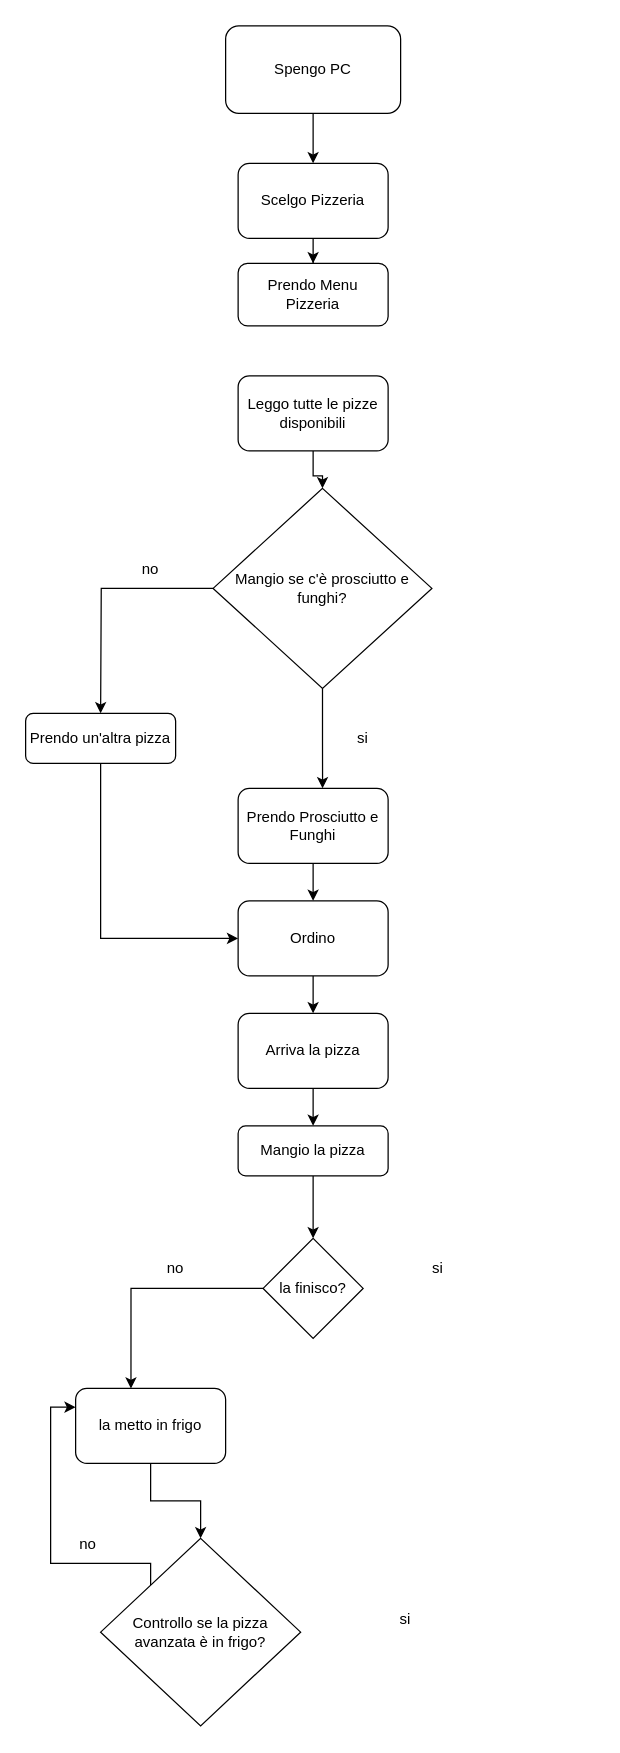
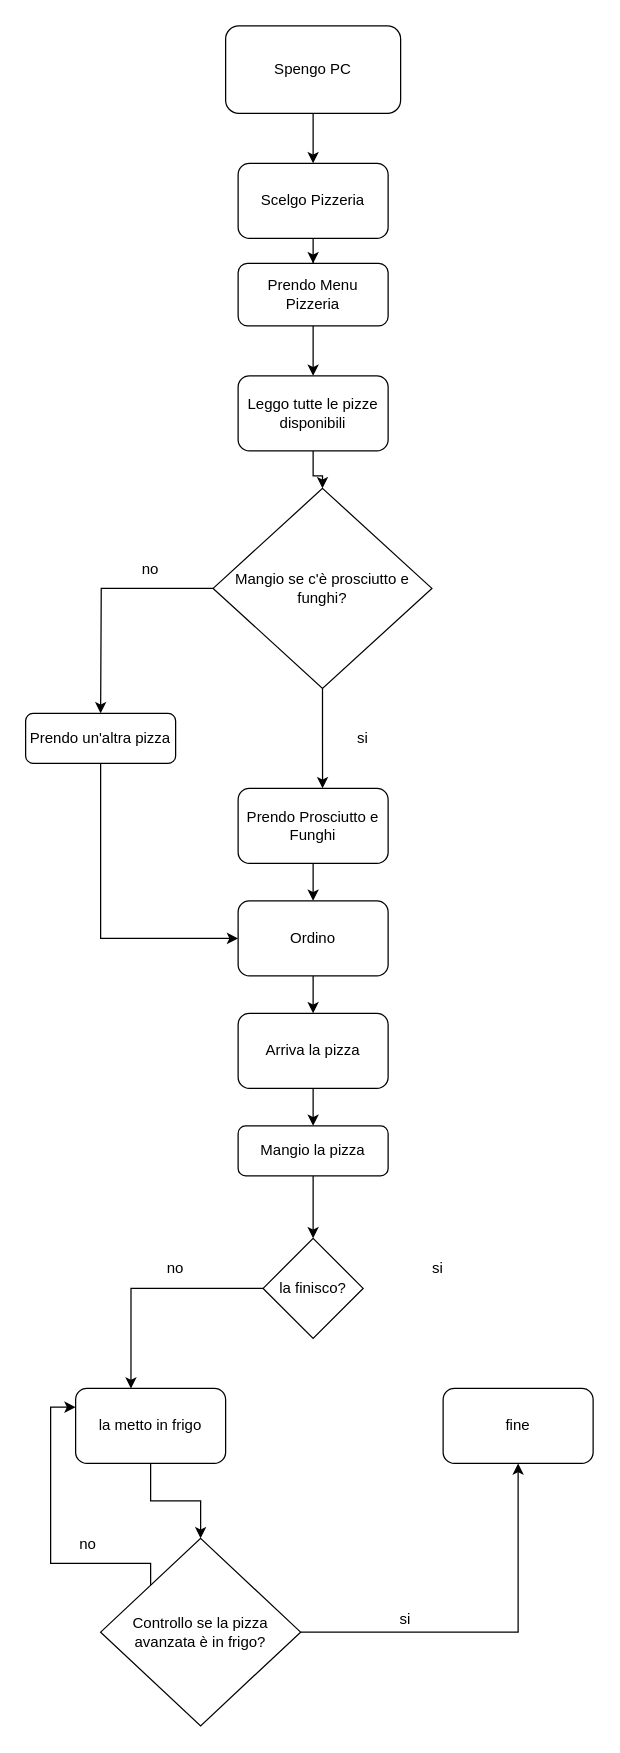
edge "Prendo Menu Pizzeria" -> "Leggo tutte le pizze disponibili": added
node "fine": added
edge "Controllo se la pizza avanzata è in frigo?" -> "fine": added
